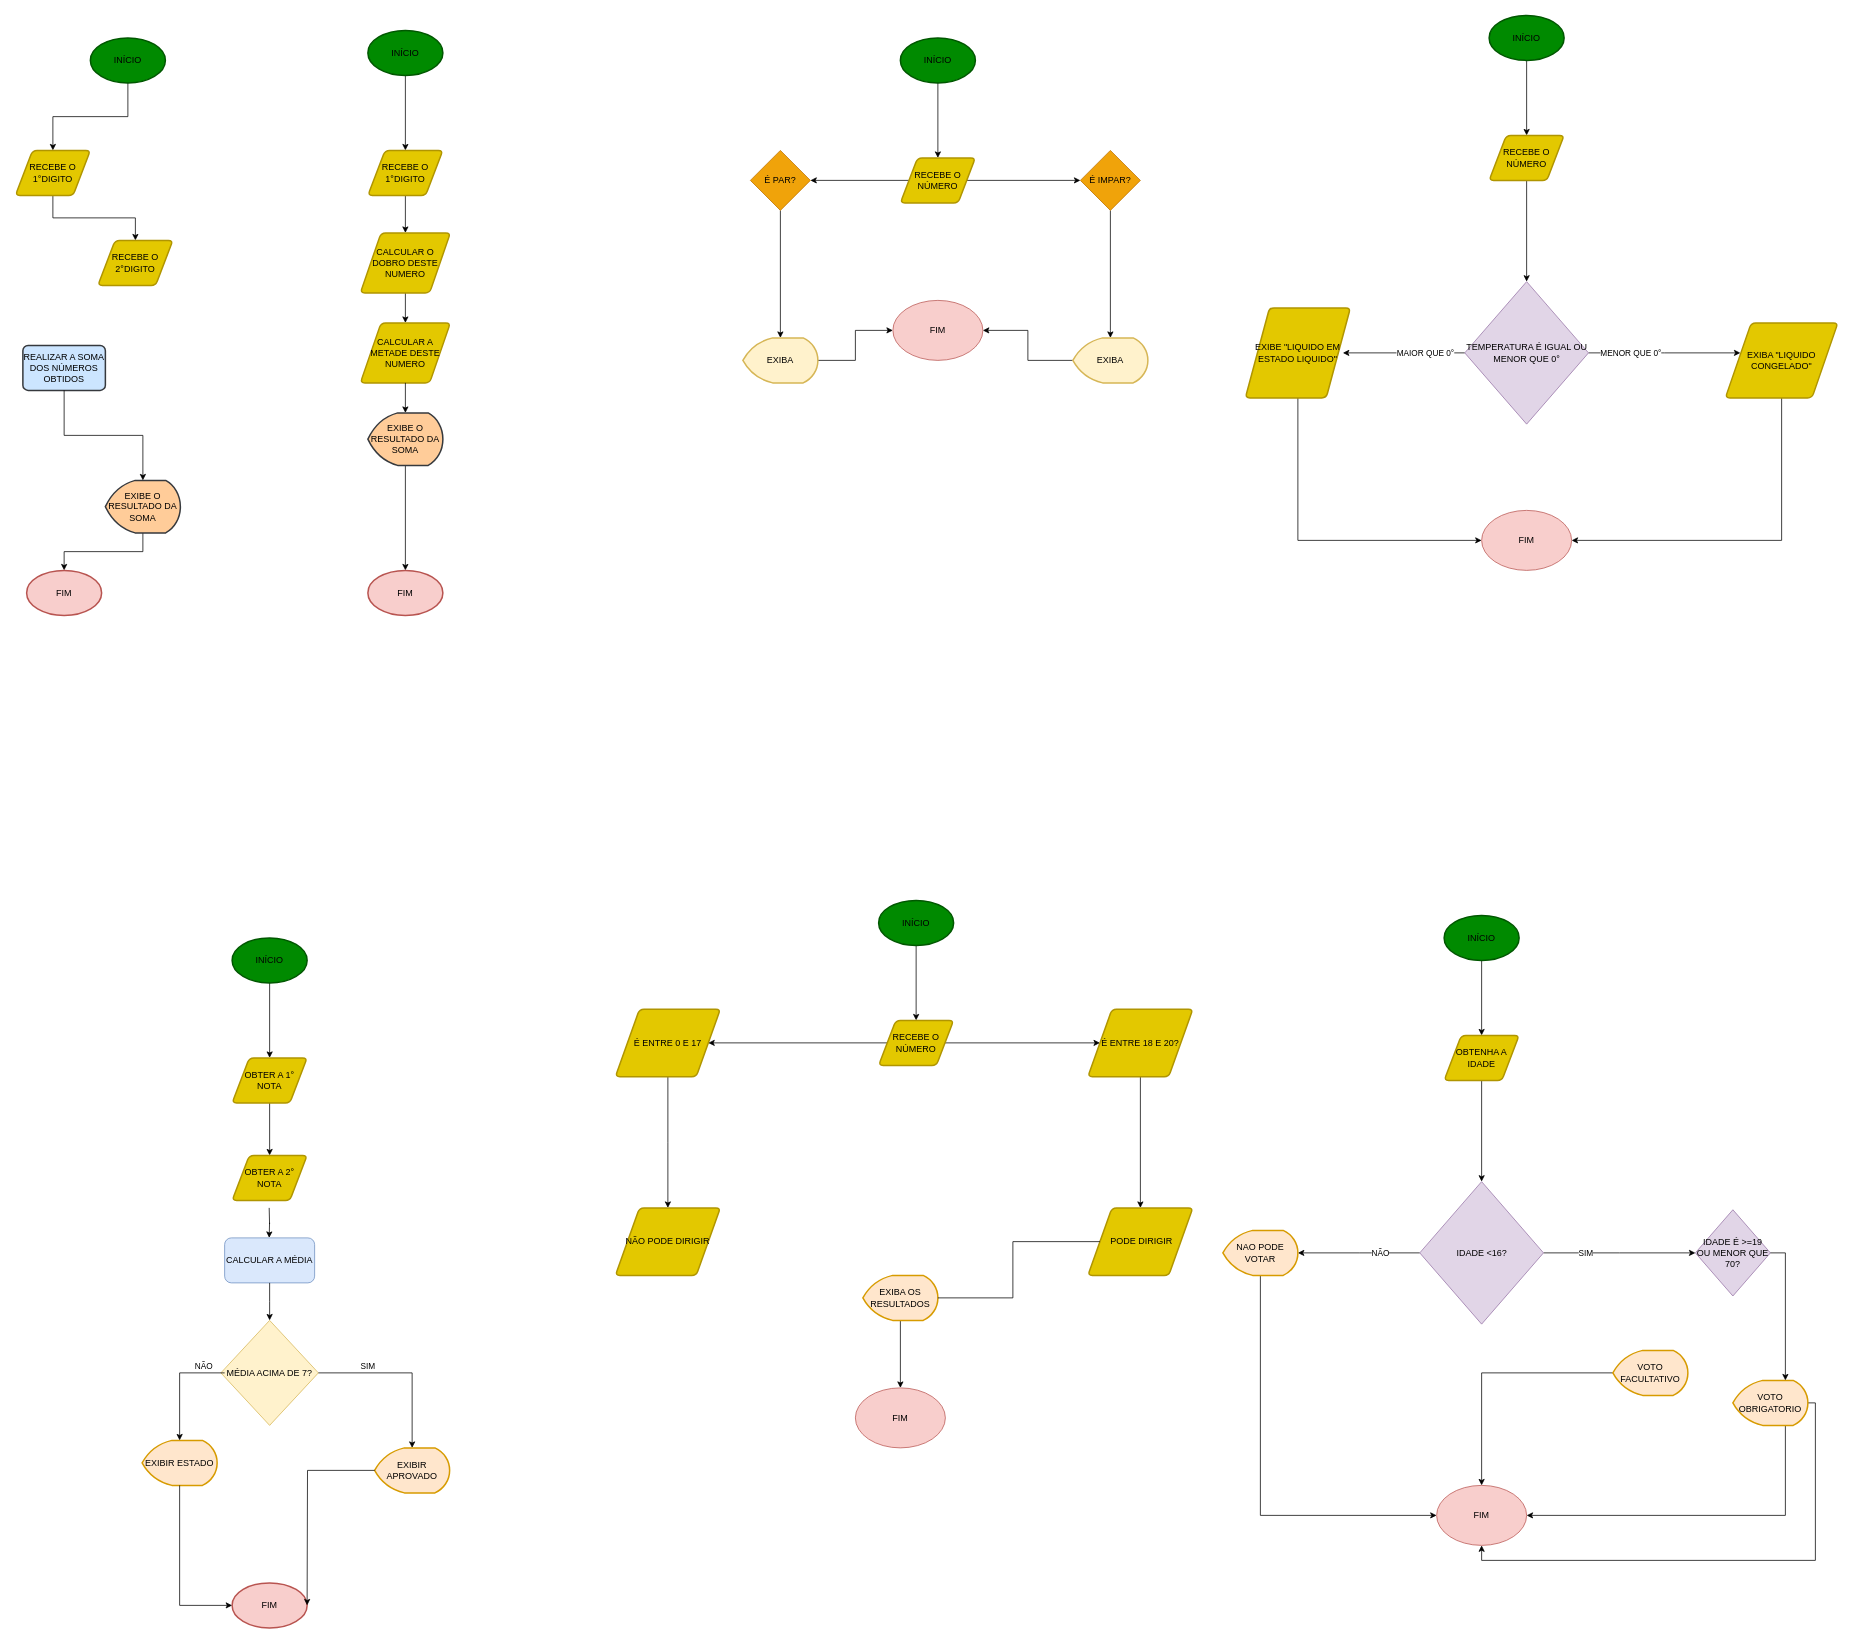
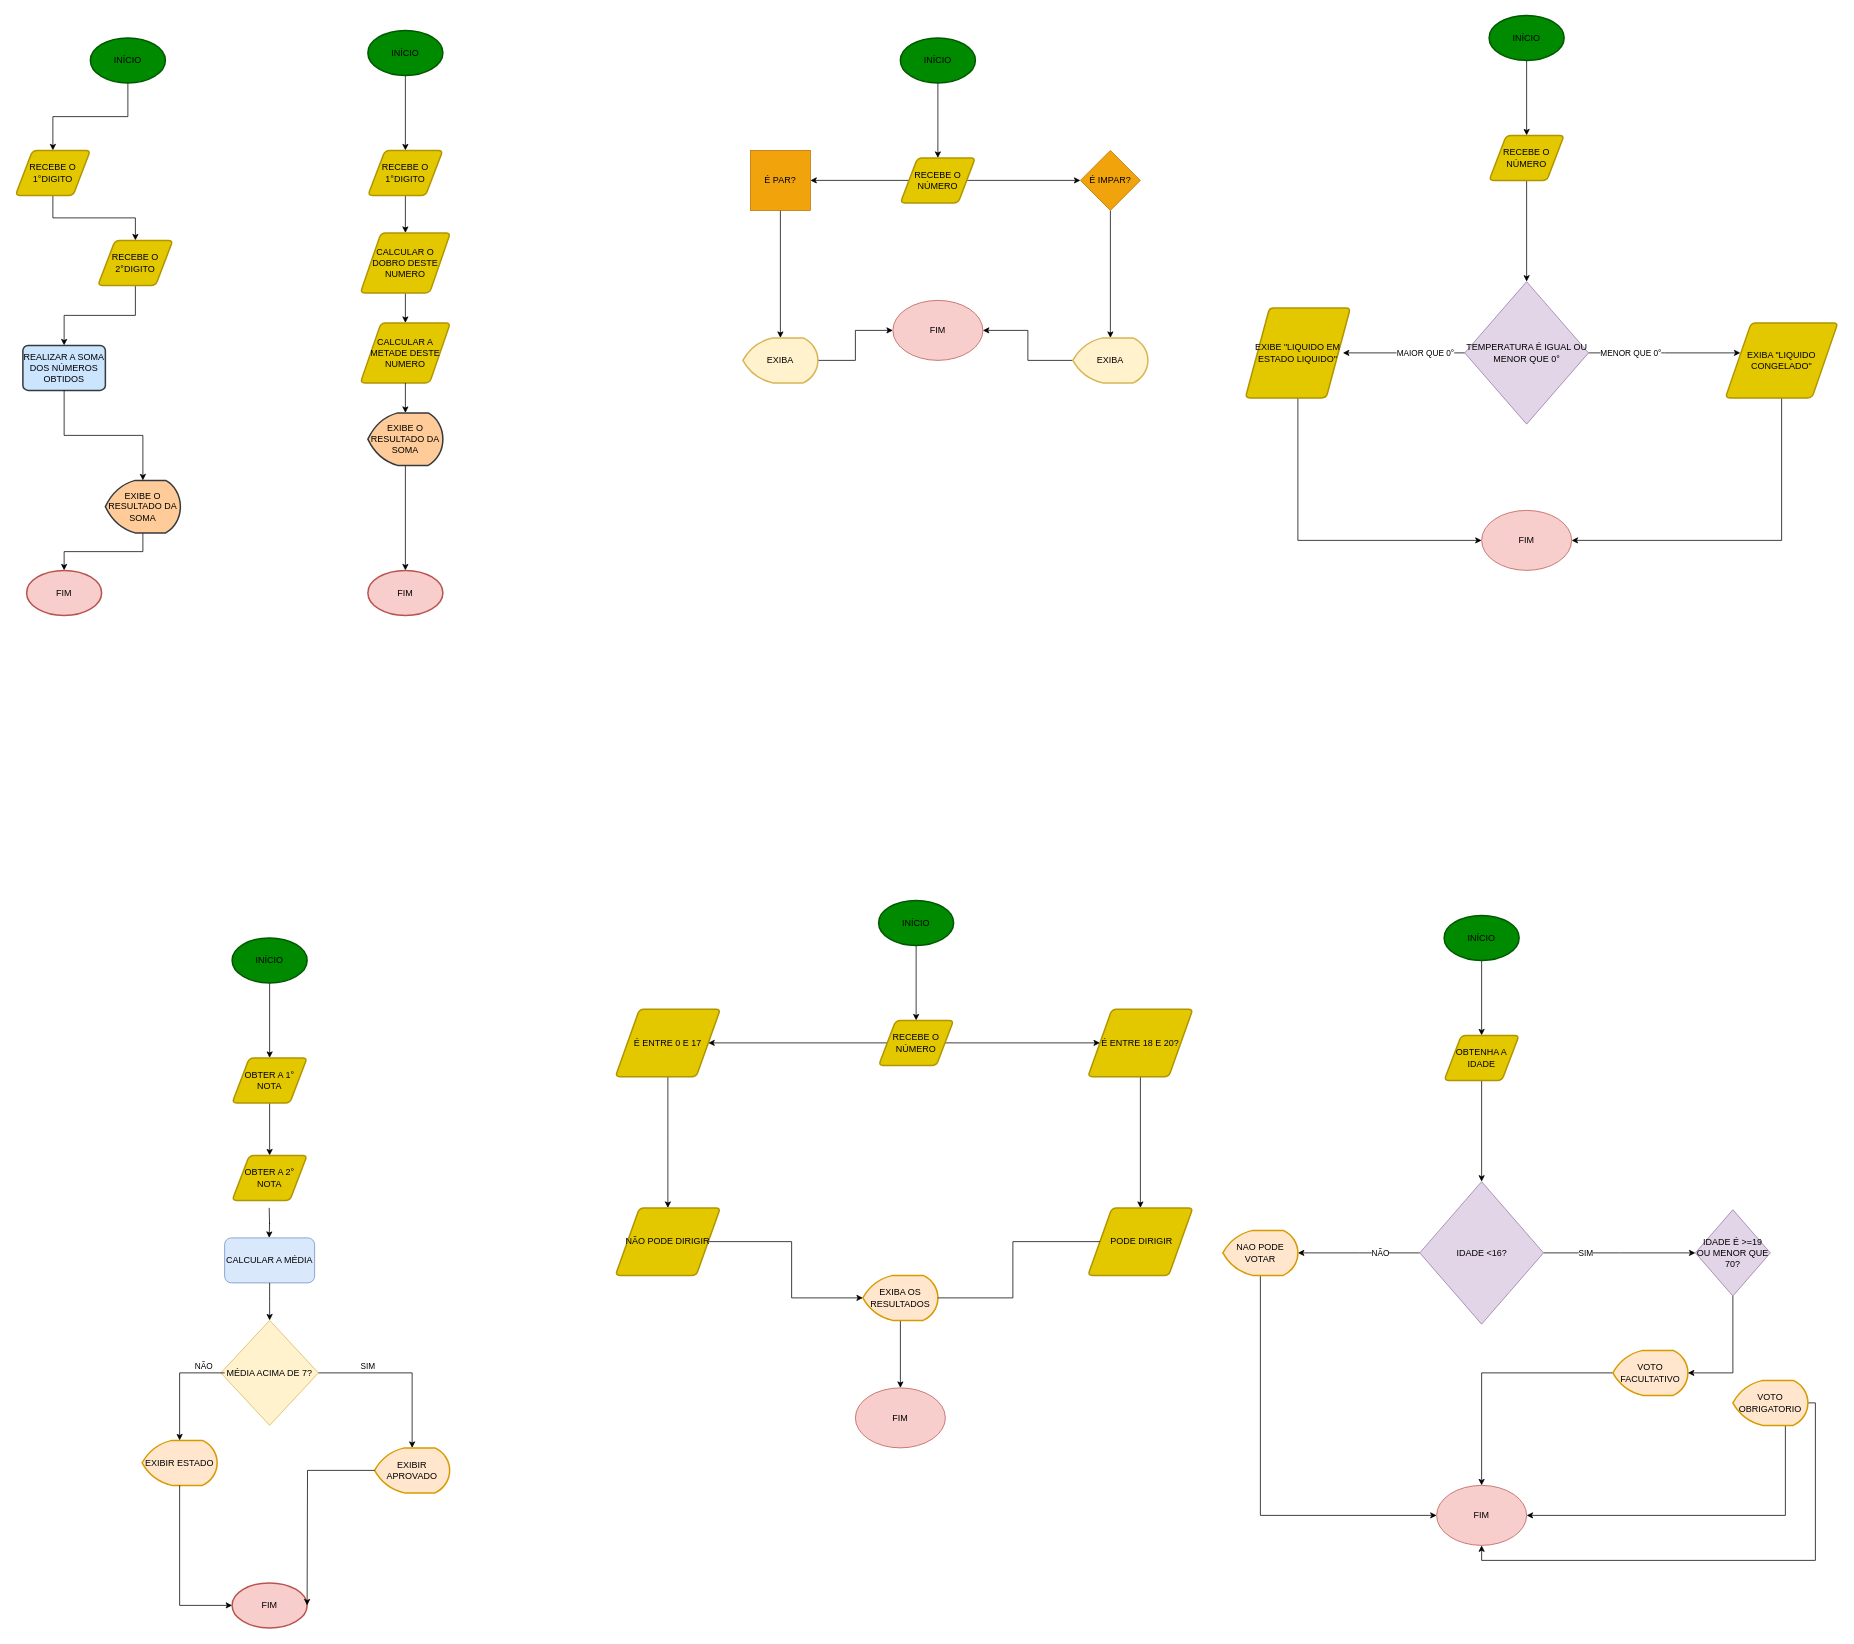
node "É PAR?": shape diamond -> rectangle
edge "RECEBE O 2°DIGITO" -> "REALIZAR A SOMA DOS NÚMEROS OBTIDOS": added
edge "NÃO PODE DIRIGIR" -> "EXIBA OS RESULTADOS": added
edge "IDADE É >=19 OU MENOR QUE 70?" -> "VOTO OBRIGATORIO": removed
edge "IDADE É >=19 OU MENOR QUE 70?" -> "VOTO FACULTATIVO": added
